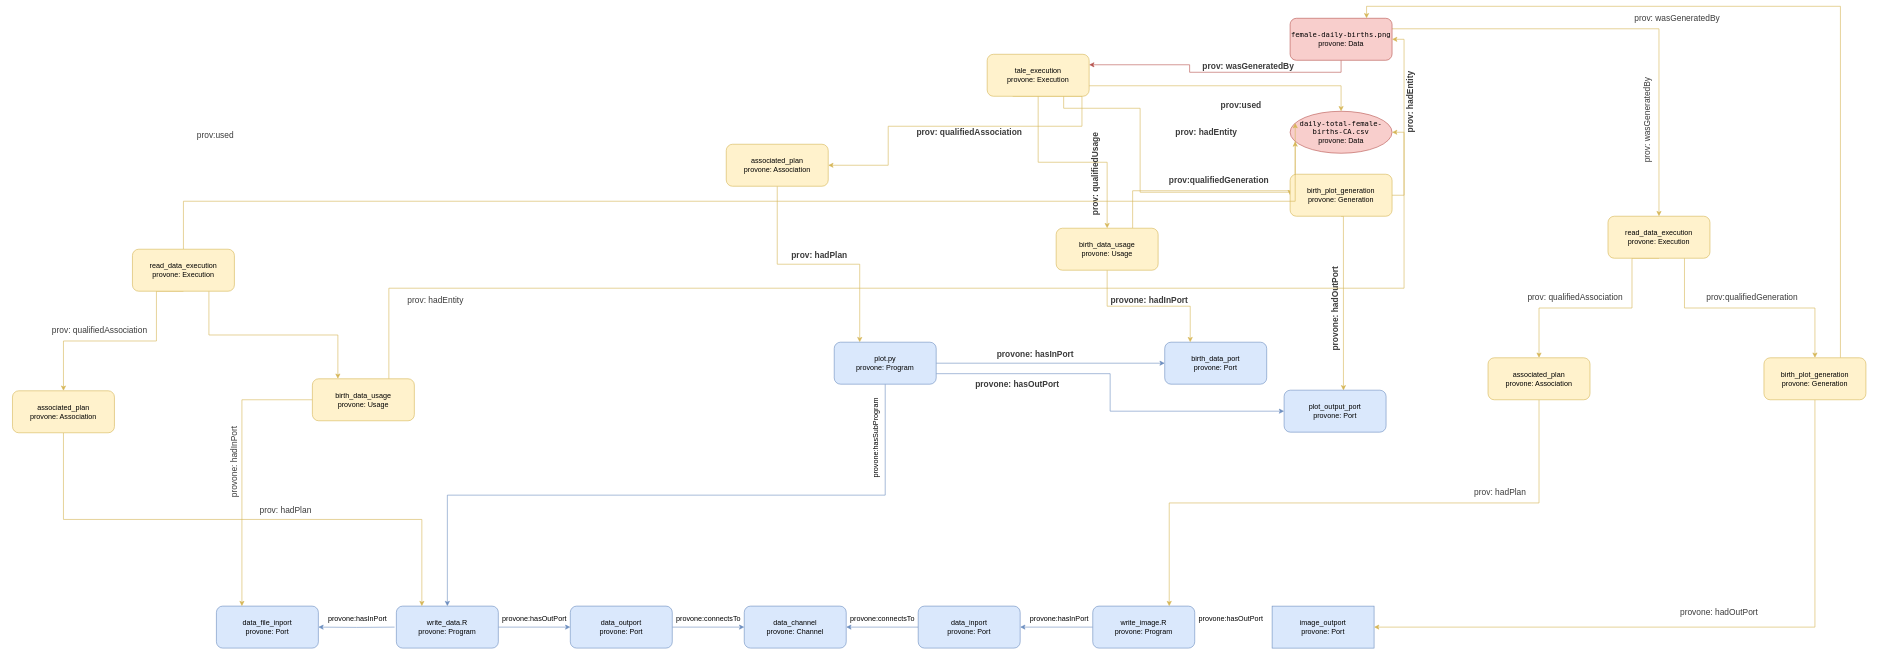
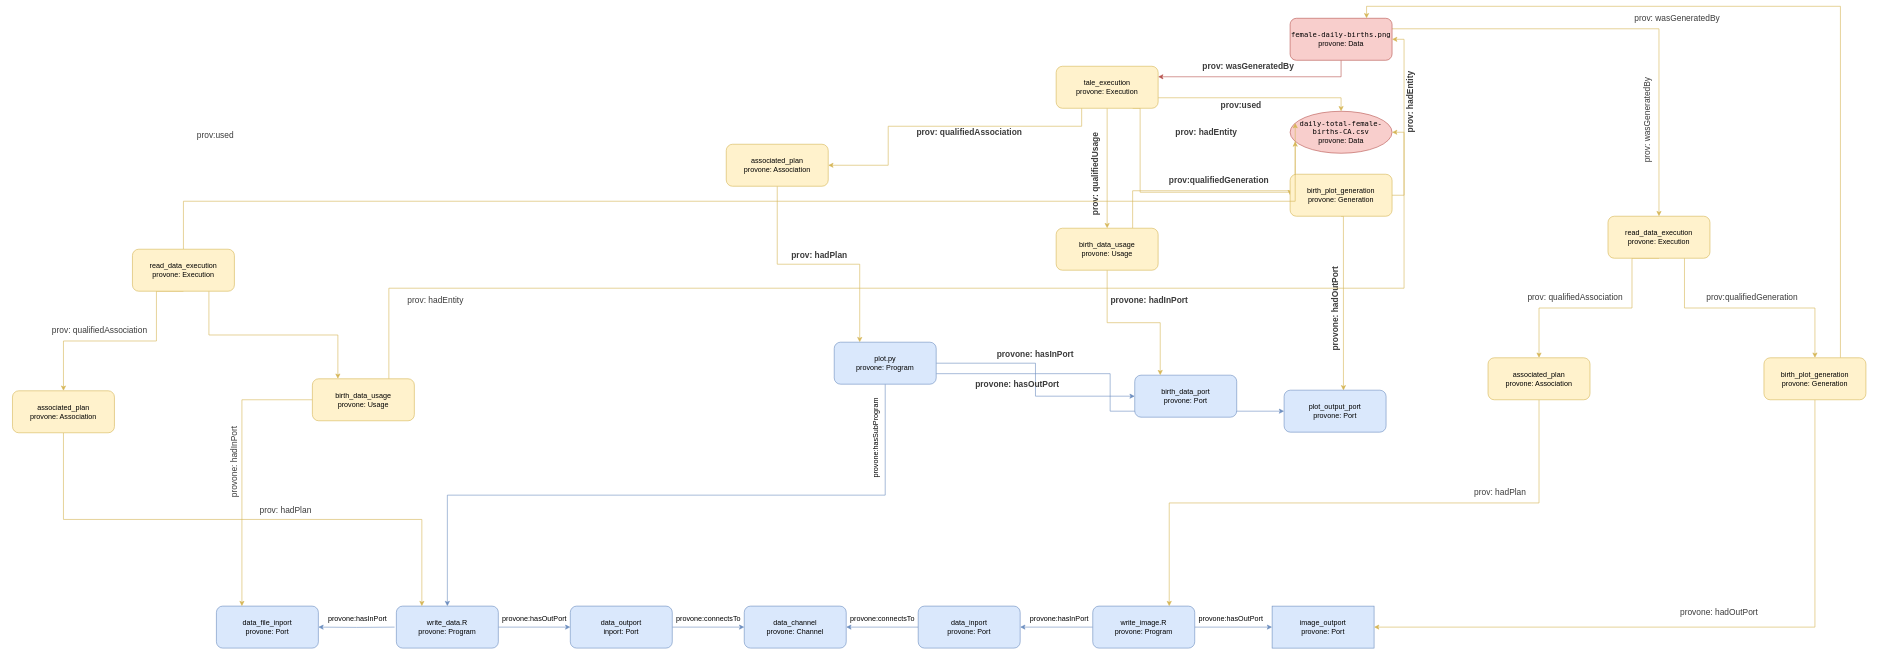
node "tale_execution provone: Execution": moved (1038, 75) -> (1107, 87)
node "birth_data_port provone: Port": moved (1216, 363) -> (1186, 396)
node "data_outport provone: Port": label "data_outport provone: Port" -> "data_outport inport: Port"
edge "write_image.R provone: Program" -> "image_outport provone: Port": added
